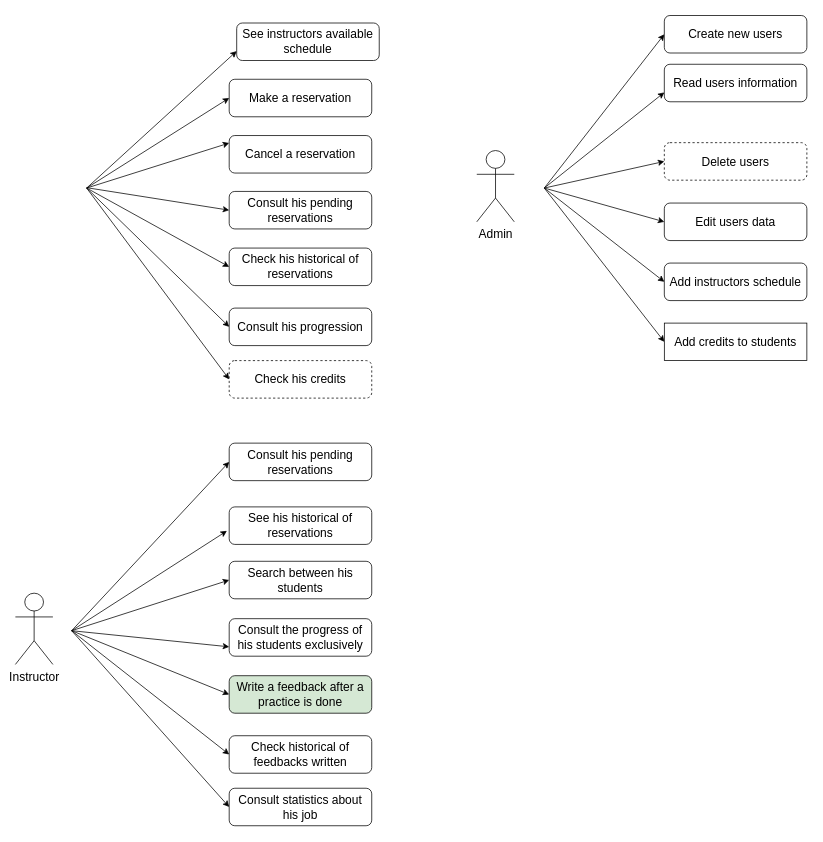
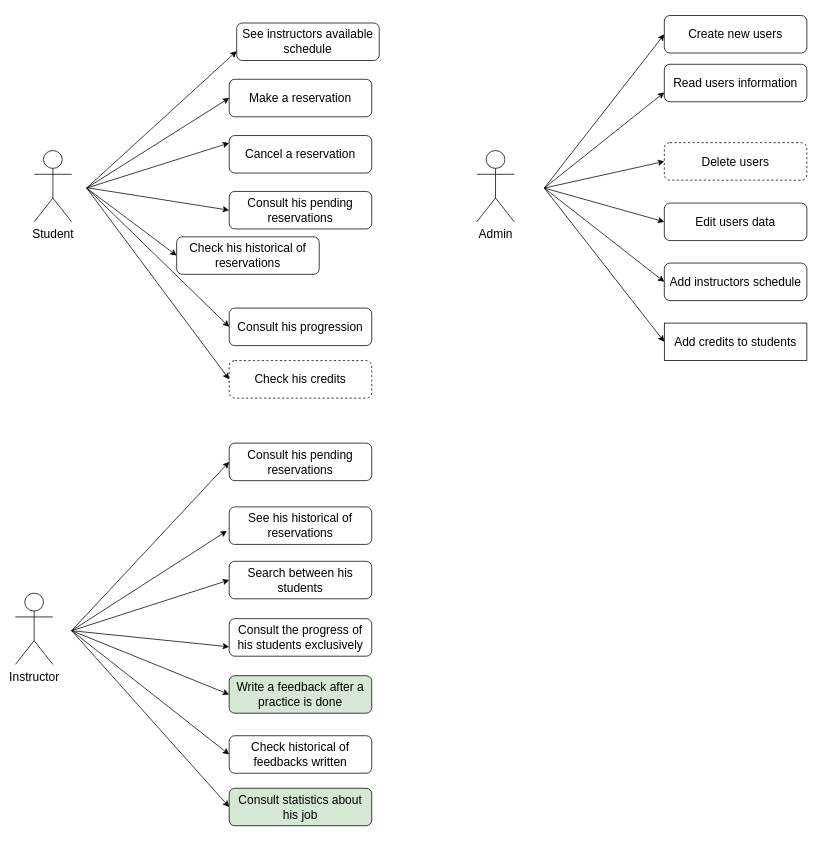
node "Student": added
node "Check his historical of reservations": moved (300, 267) -> (248, 255)
node "Consult statistics about his job": fillcolor #ffffff -> #d5e8d4
